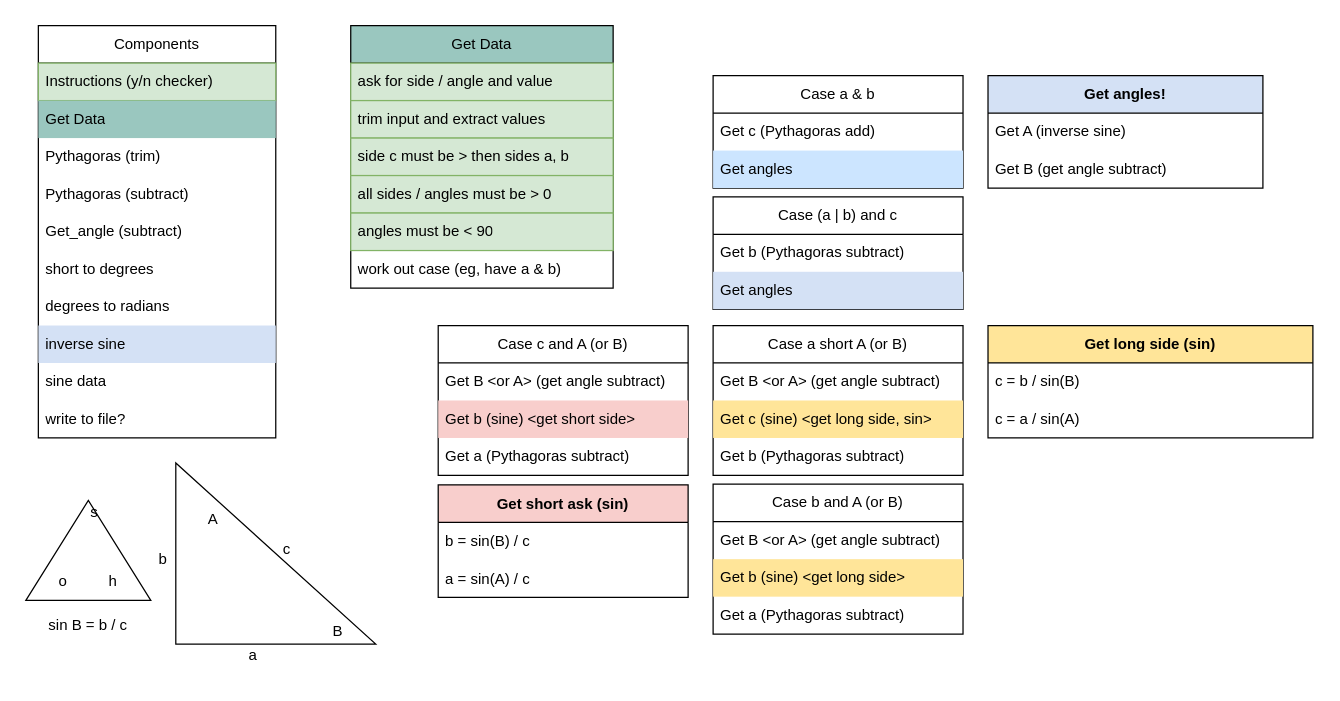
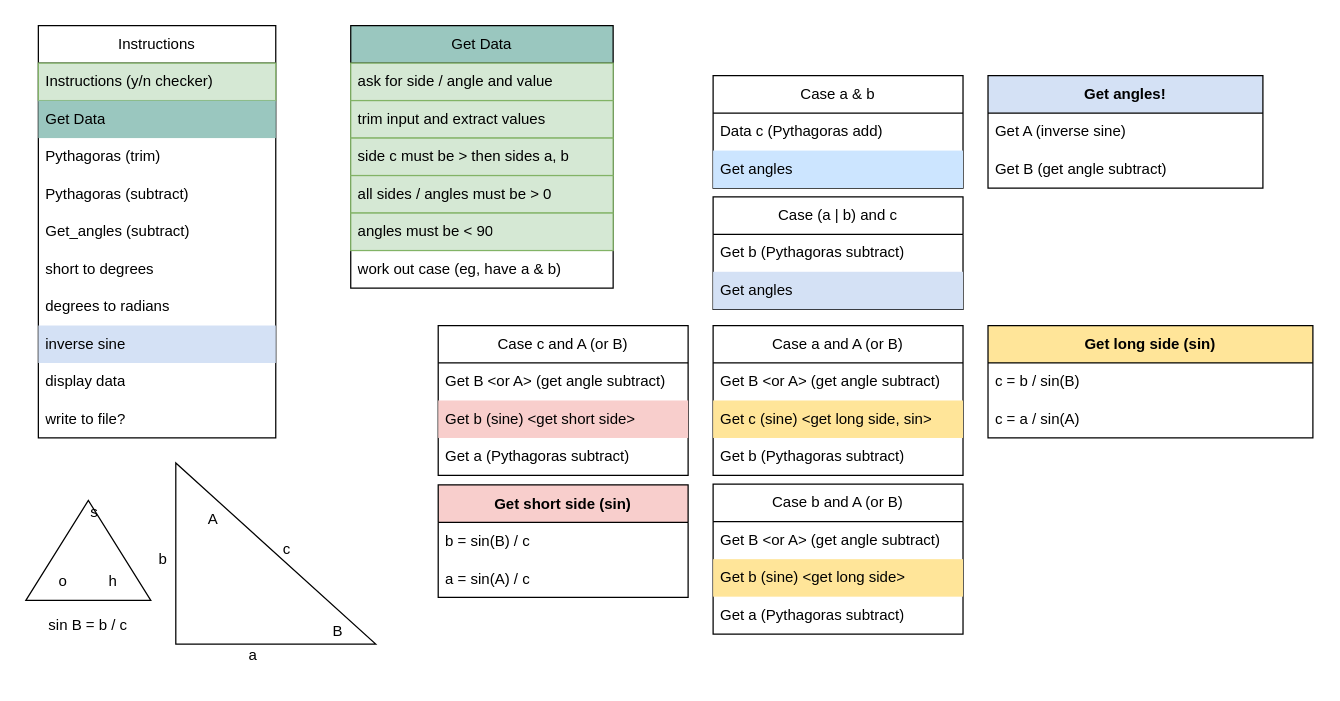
node "Components": label "Components" -> "Instructions"
node "Get c (Pythagoras add)": label "Get c (Pythagoras add)" -> "Data c (Pythagoras add)"
node "Get_angle (subtract)": label "Get_angle (subtract)" -> "Get_angles (subtract)"
node "Case a short A (or B)": label "Case a short A (or B)" -> "Case a and A (or B)"
node "sine data": label "sine data" -> "display data"
node "Get short ask (sin)": label "Get short ask (sin)" -> "Get short side (sin)"
